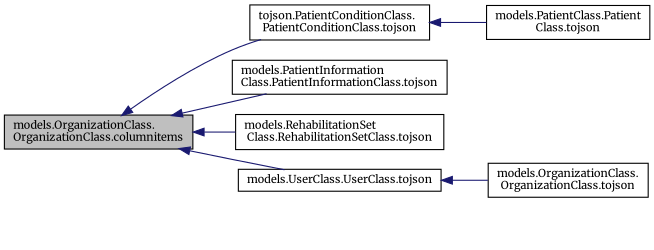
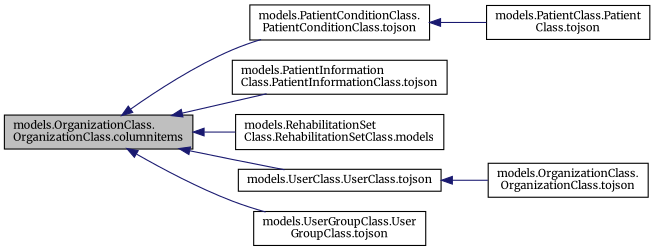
node "tojson.PatientConditionClass. PatientConditionClass.tojson": label "tojson.PatientConditionClass. PatientConditionClass.tojson" -> "models.PatientConditionClass. PatientConditionClass.tojson"
node "models.RehabilitationSet Class.RehabilitationSetClass.tojson": label "models.RehabilitationSet Class.RehabilitationSetClass.tojson" -> "models.RehabilitationSet Class.RehabilitationSetClass.models"
node "models.UserGroupClass.User GroupClass.tojson": added
